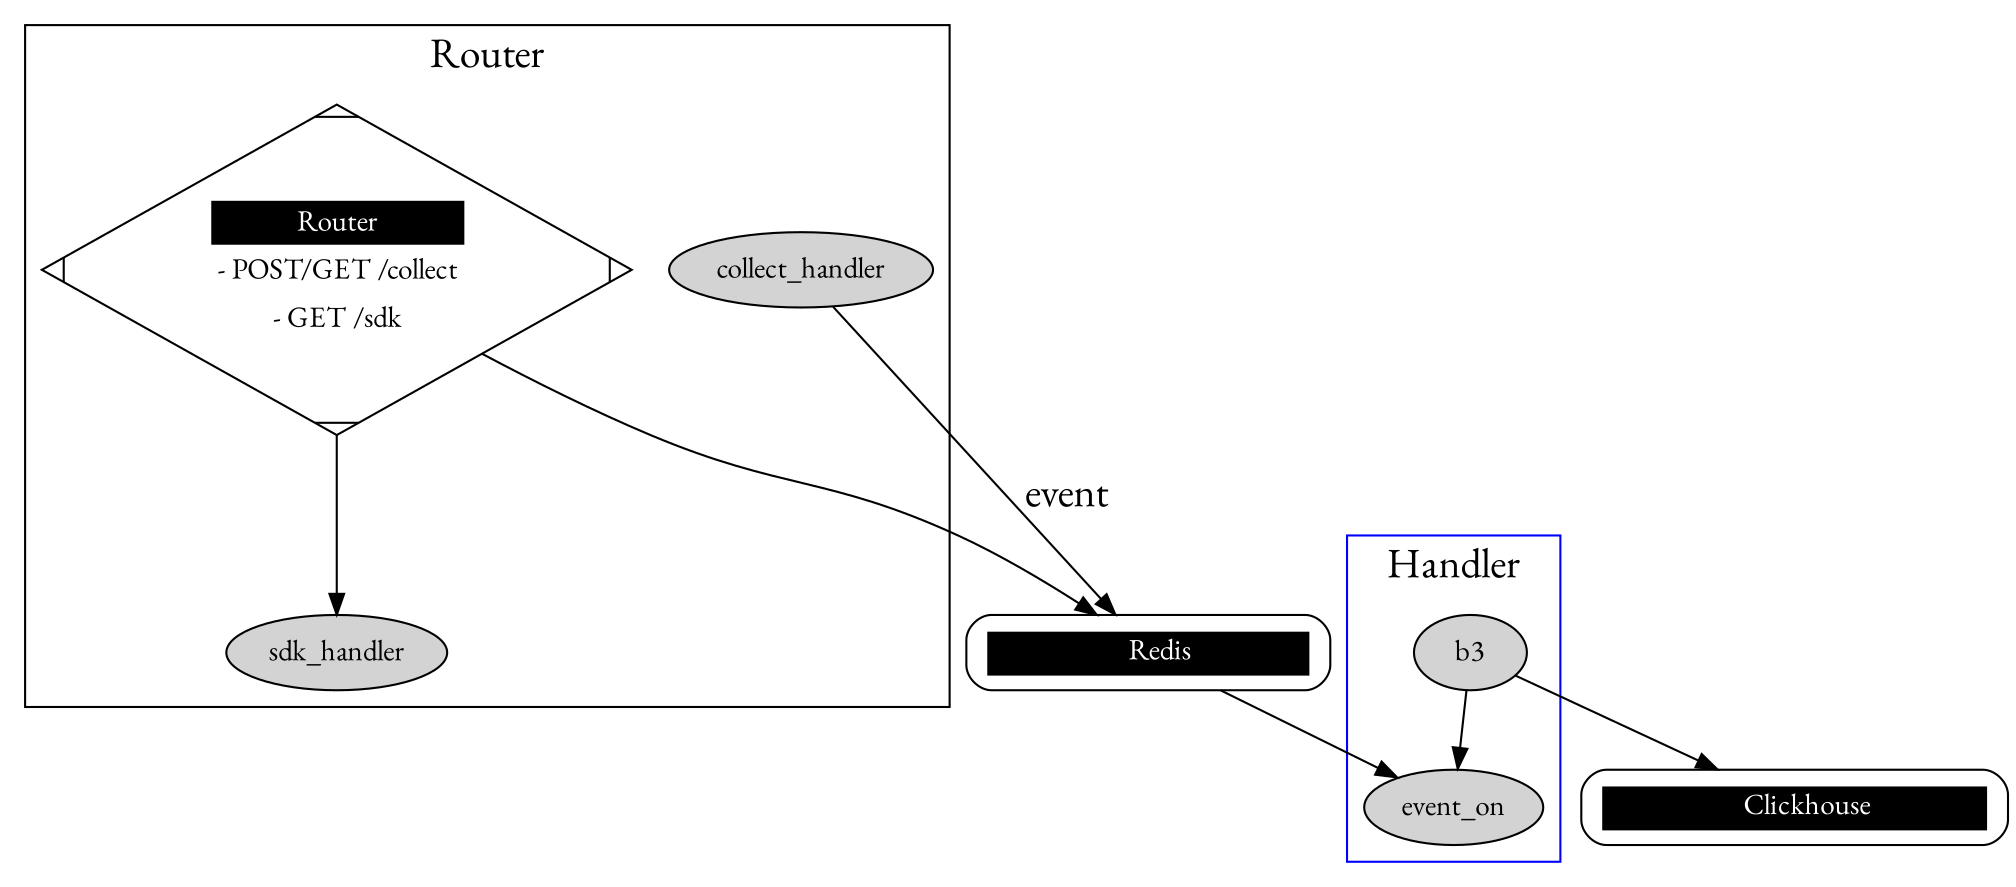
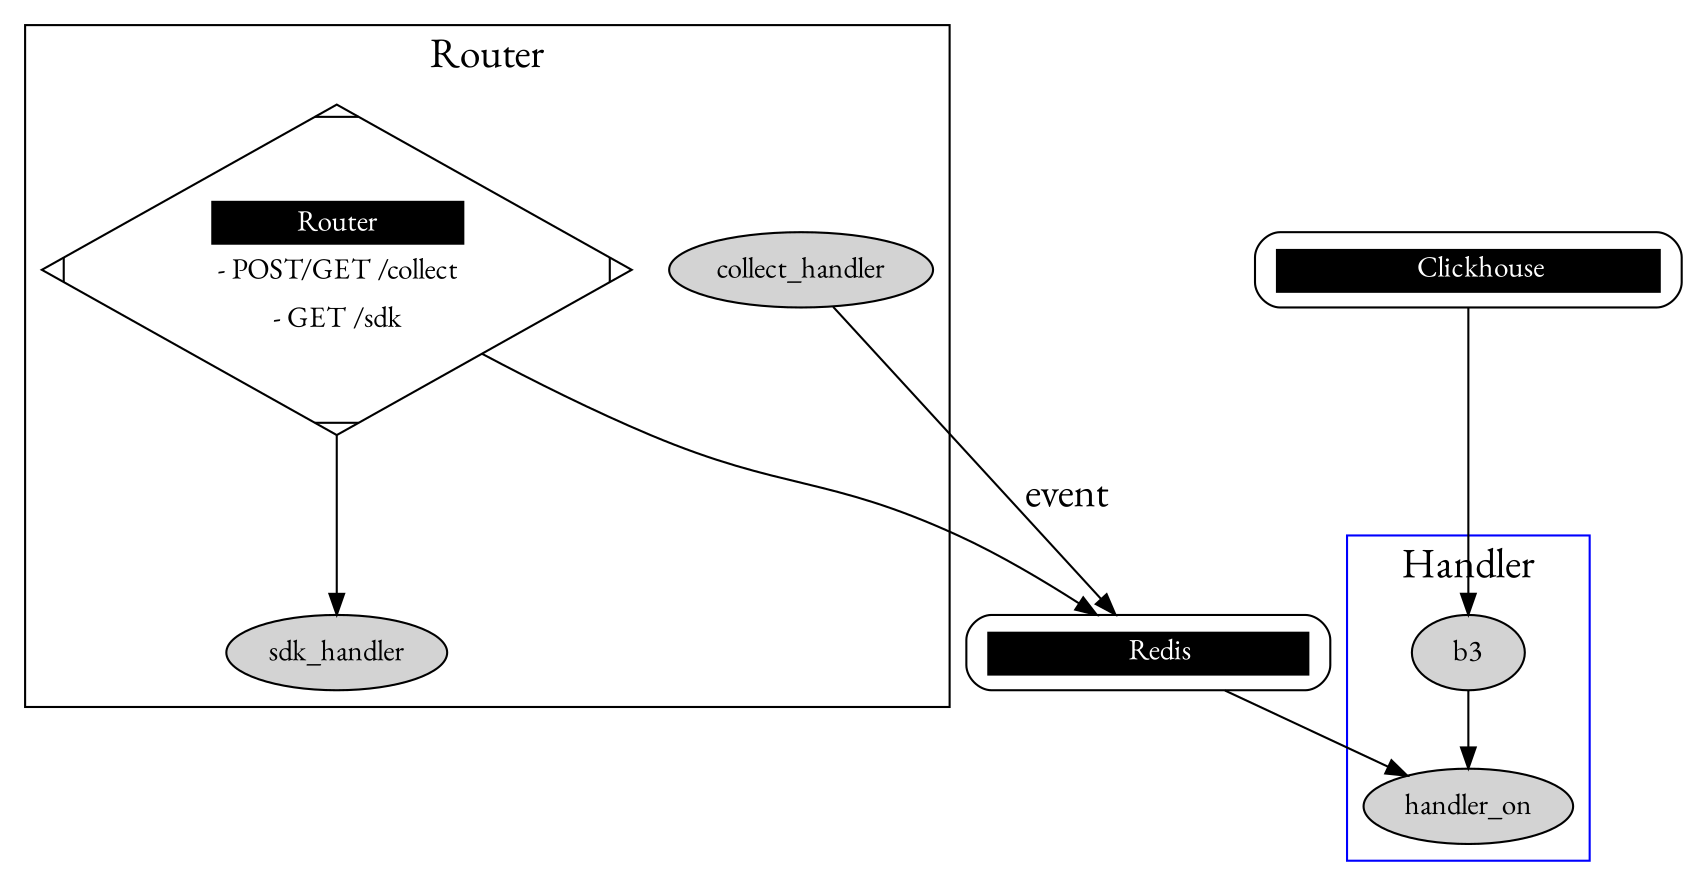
edge "b3" -> "Clickhouse": reversed
node "event_on": label "event_on" -> "handler_on"
